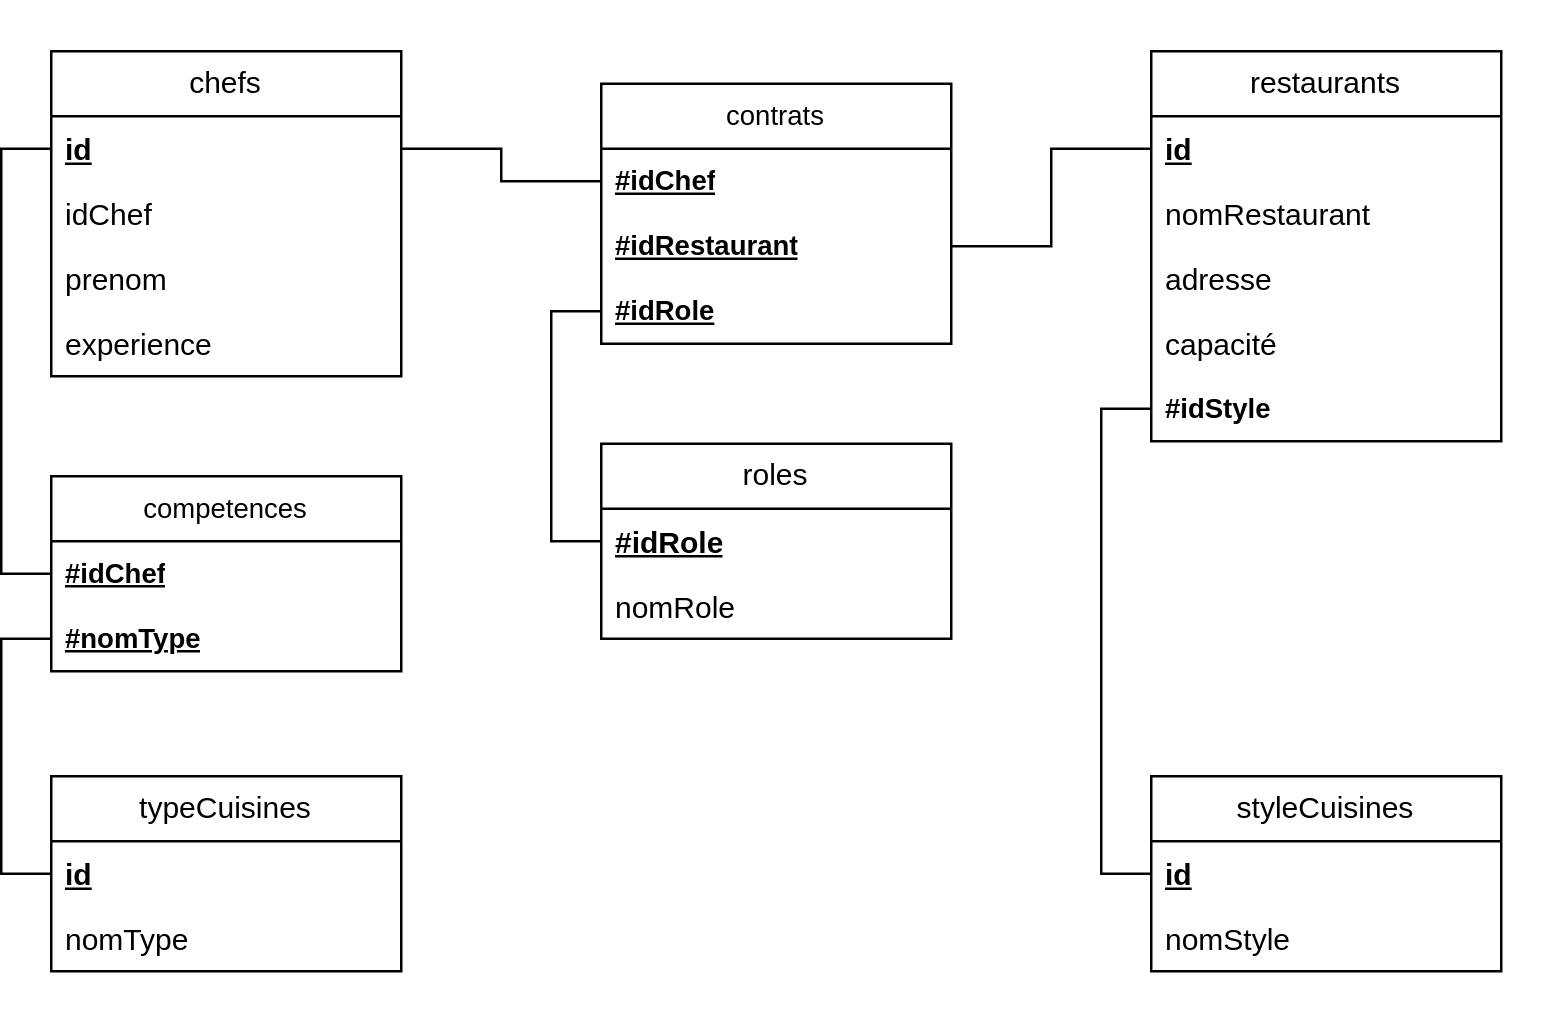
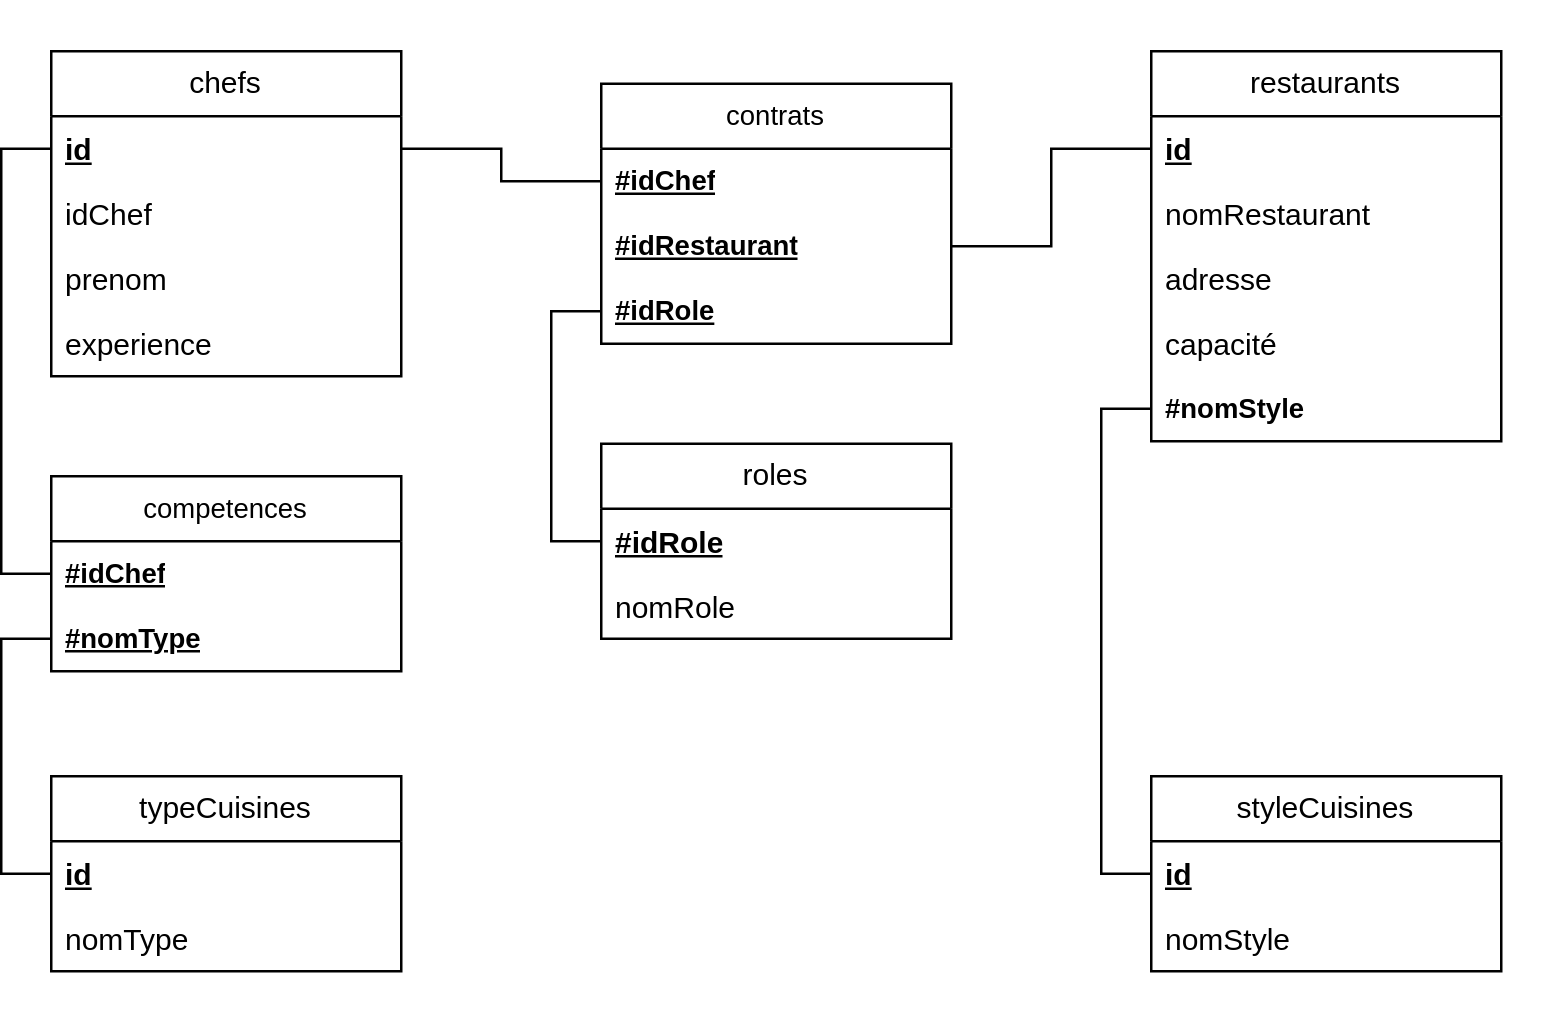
node "#idStyle": label "#idStyle" -> "#nomStyle"
